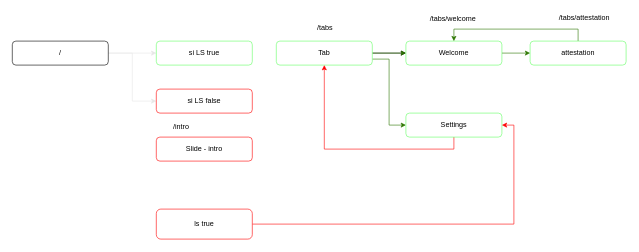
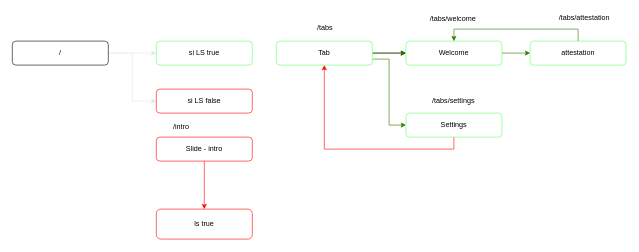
node "/tabs/settings": added
edge "ls true" -> "Settings": removed
edge "Slide - intro" -> "ls true": added
